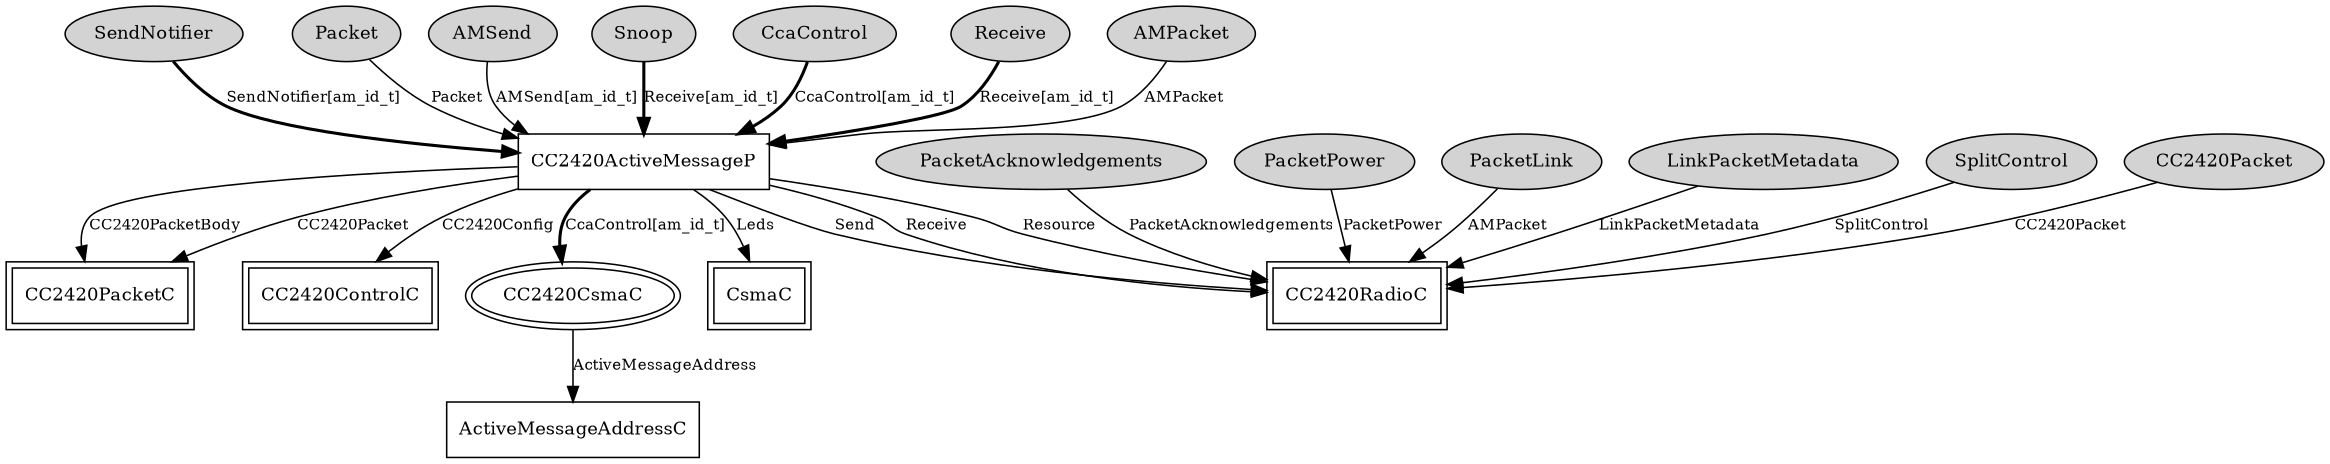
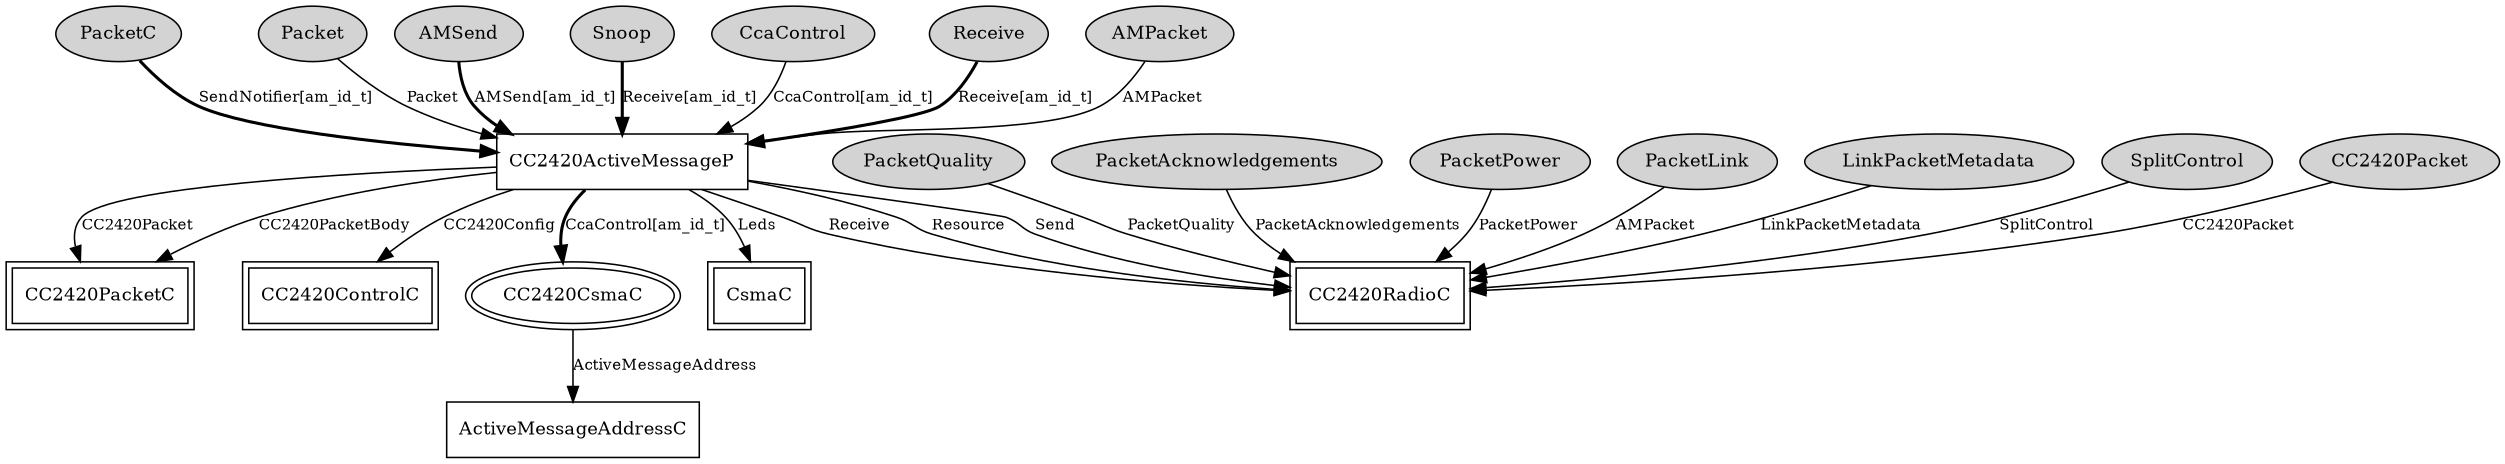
node "SendNotifier": label "SendNotifier" -> "PacketC"
edge "AMSend" -> "CC2420ActiveMessageP": style solid -> bold
edge "CcaControl" -> "CC2420ActiveMessageP": style bold -> solid
node "PacketQuality": added
